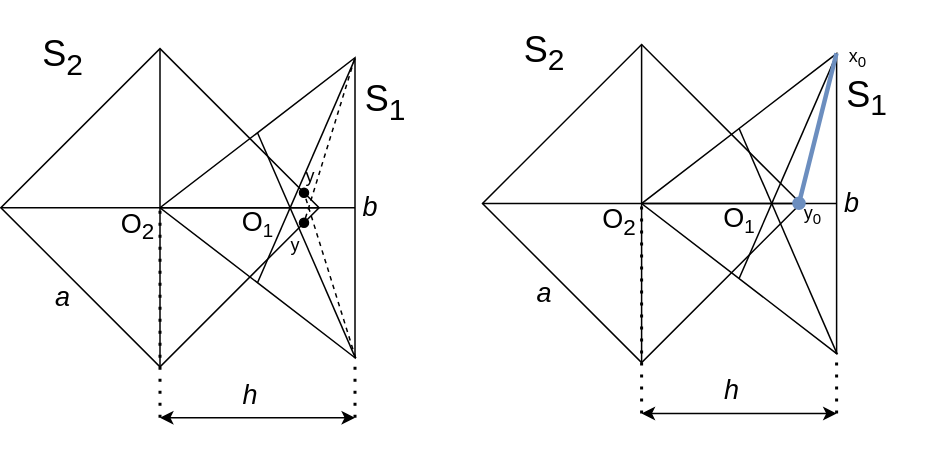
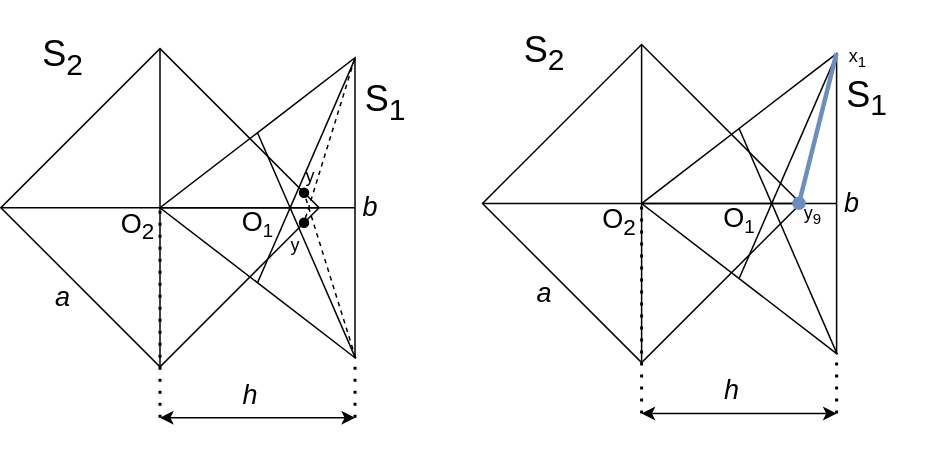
node "x0": label "x0" -> "x1"
node "y0": label "y0" -> "y9"
